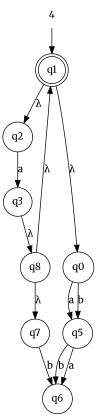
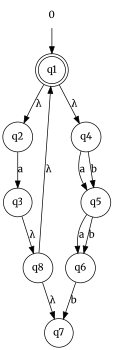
node "4": label "4" -> "0"
node "q0": label "q0" -> "q4"
edge "q7" -> "q6": reversed
